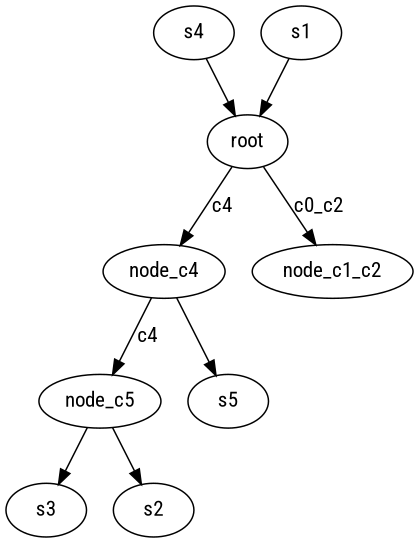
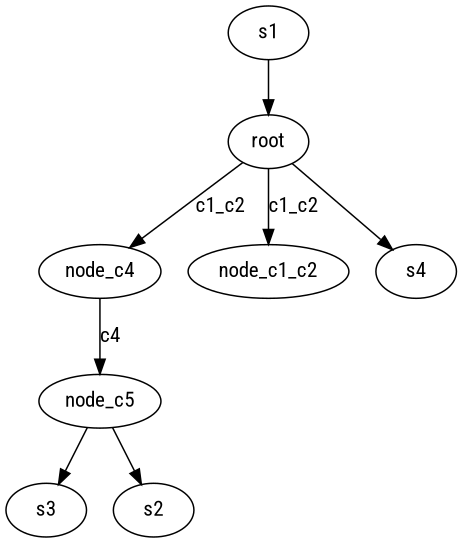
edge "s4" -> "root": reversed
edge "root" -> "node_c4": label "c4" -> "c1_c2"
edge "root" -> "node_c1_c2": label "c0_c2" -> "c1_c2"
node "s5": removed
